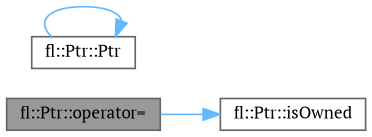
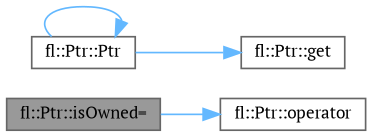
node "fl::Ptr::get": added
node "fl::Ptr::operator=": label "fl::Ptr::operator=" -> "fl::Ptr::isOwned="
node "fl::Ptr::isOwned": label "fl::Ptr::isOwned" -> "fl::Ptr::operator"
